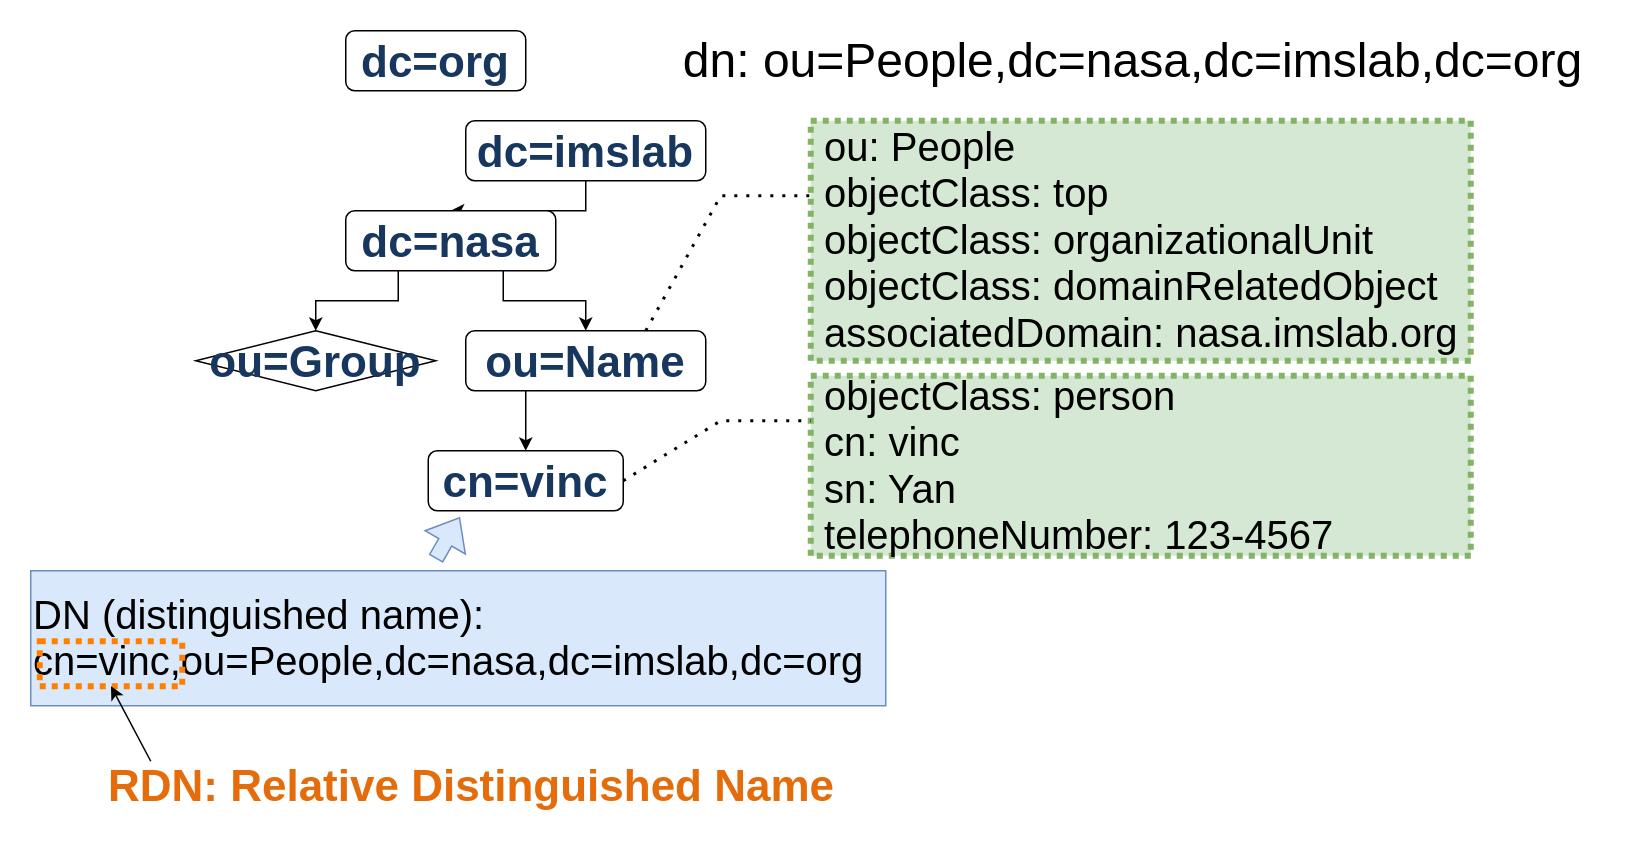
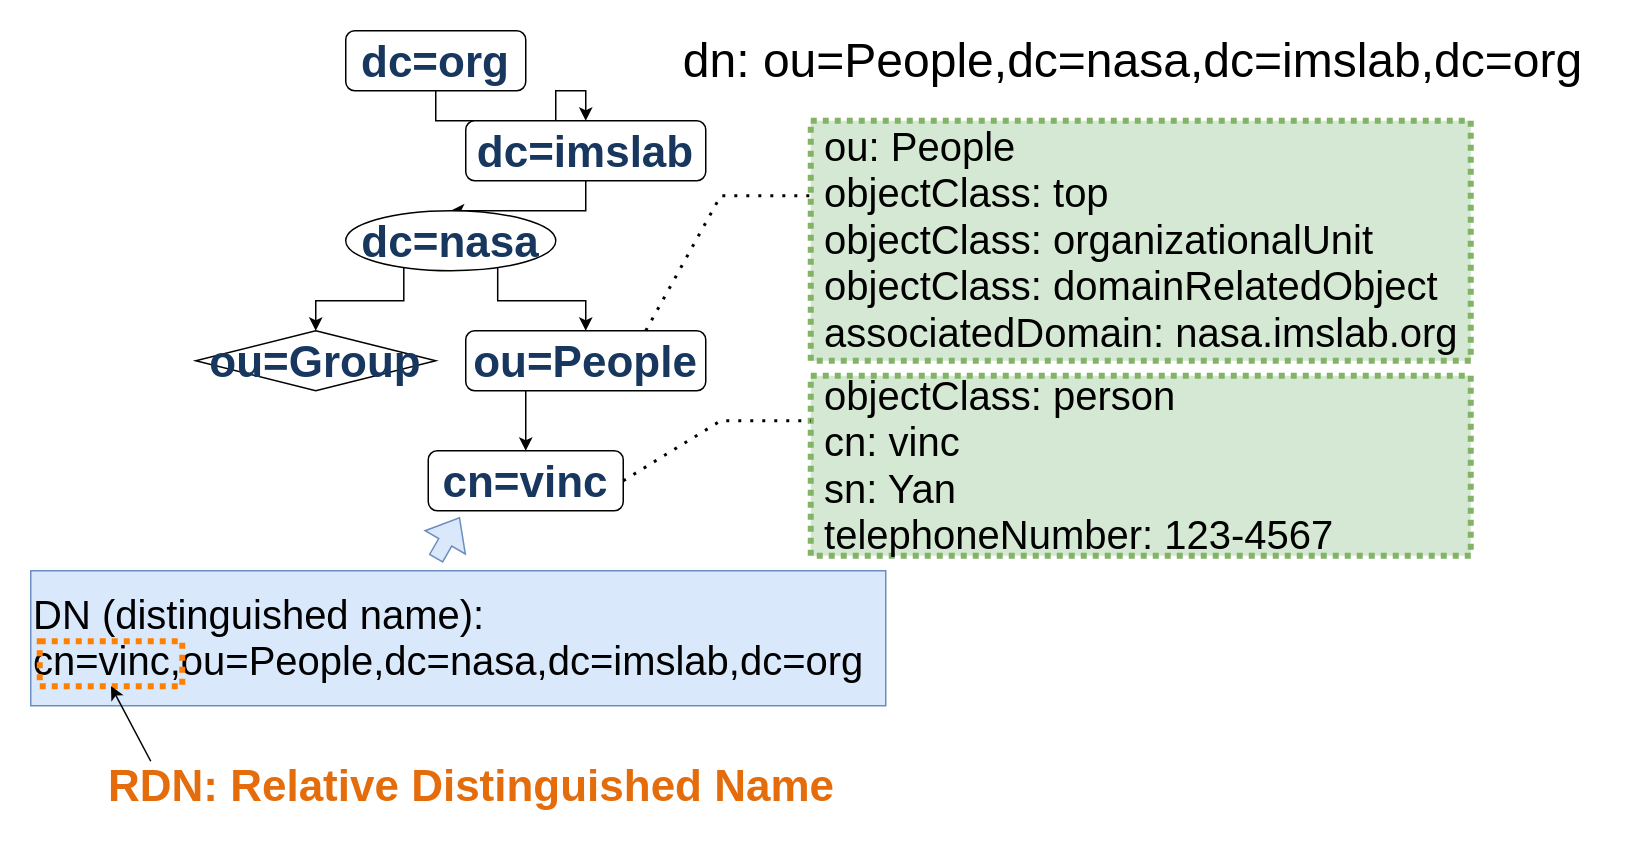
edge "dc=org" -> "dc=imslab": added
node "dc=nasa": shape rounded rectangle -> ellipse
node "ou=Name": label "ou=Name" -> "ou=People"
